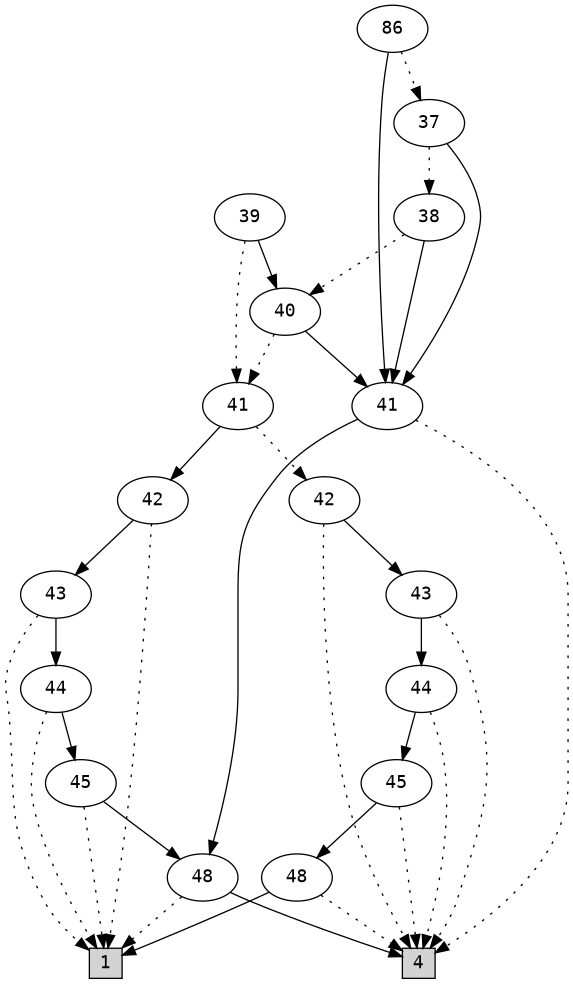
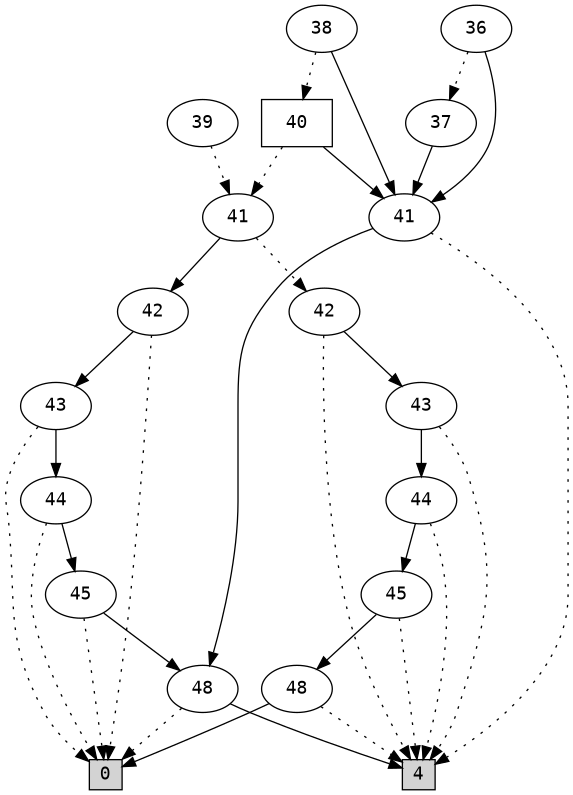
node "86": label "86" -> "36"
edge "37" -> "38": removed
edge "39" -> "40": removed
node "40": shape ellipse -> box
node "1": label "1" -> "0"
